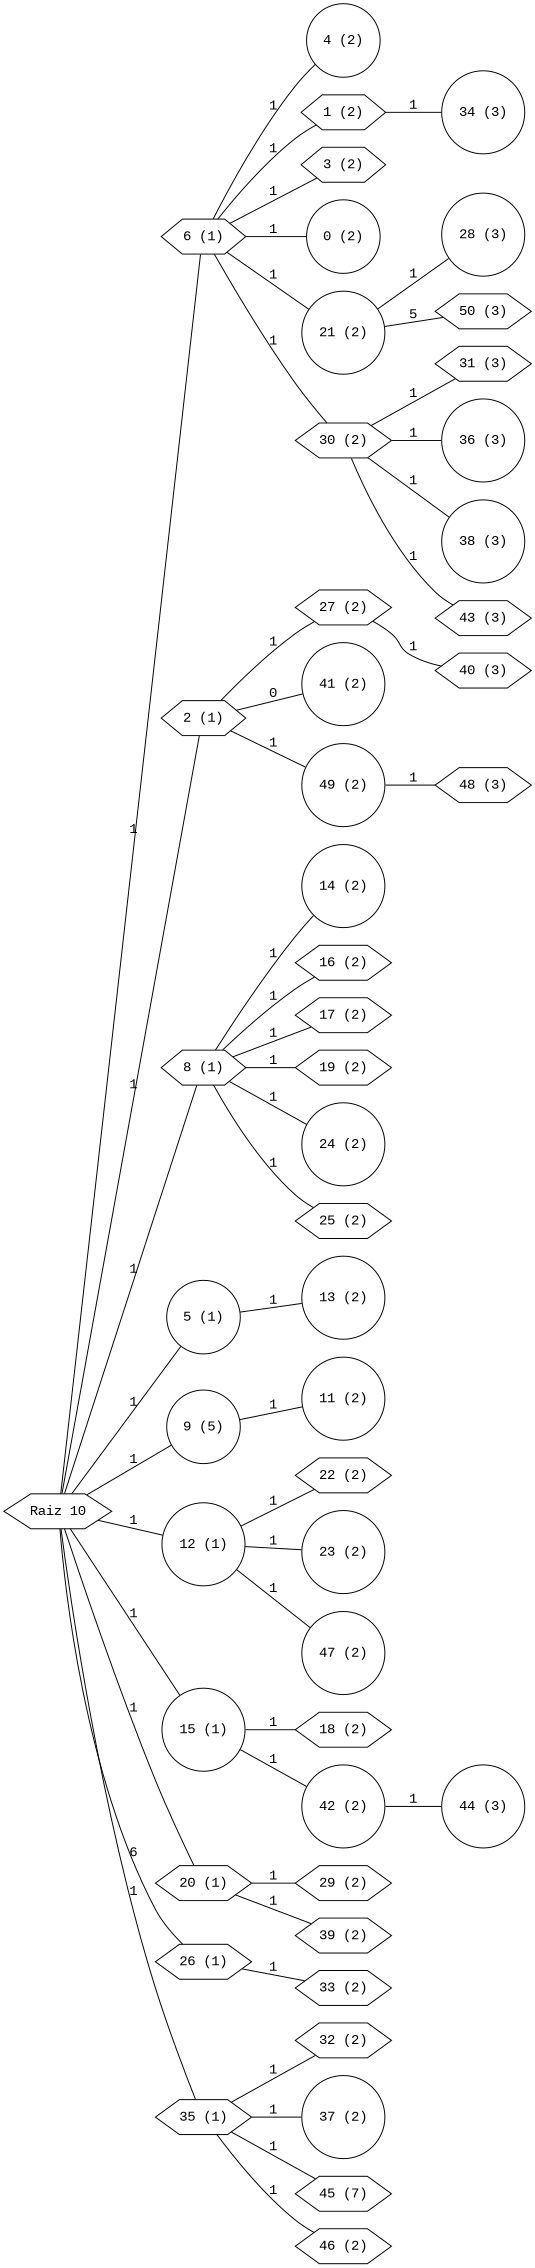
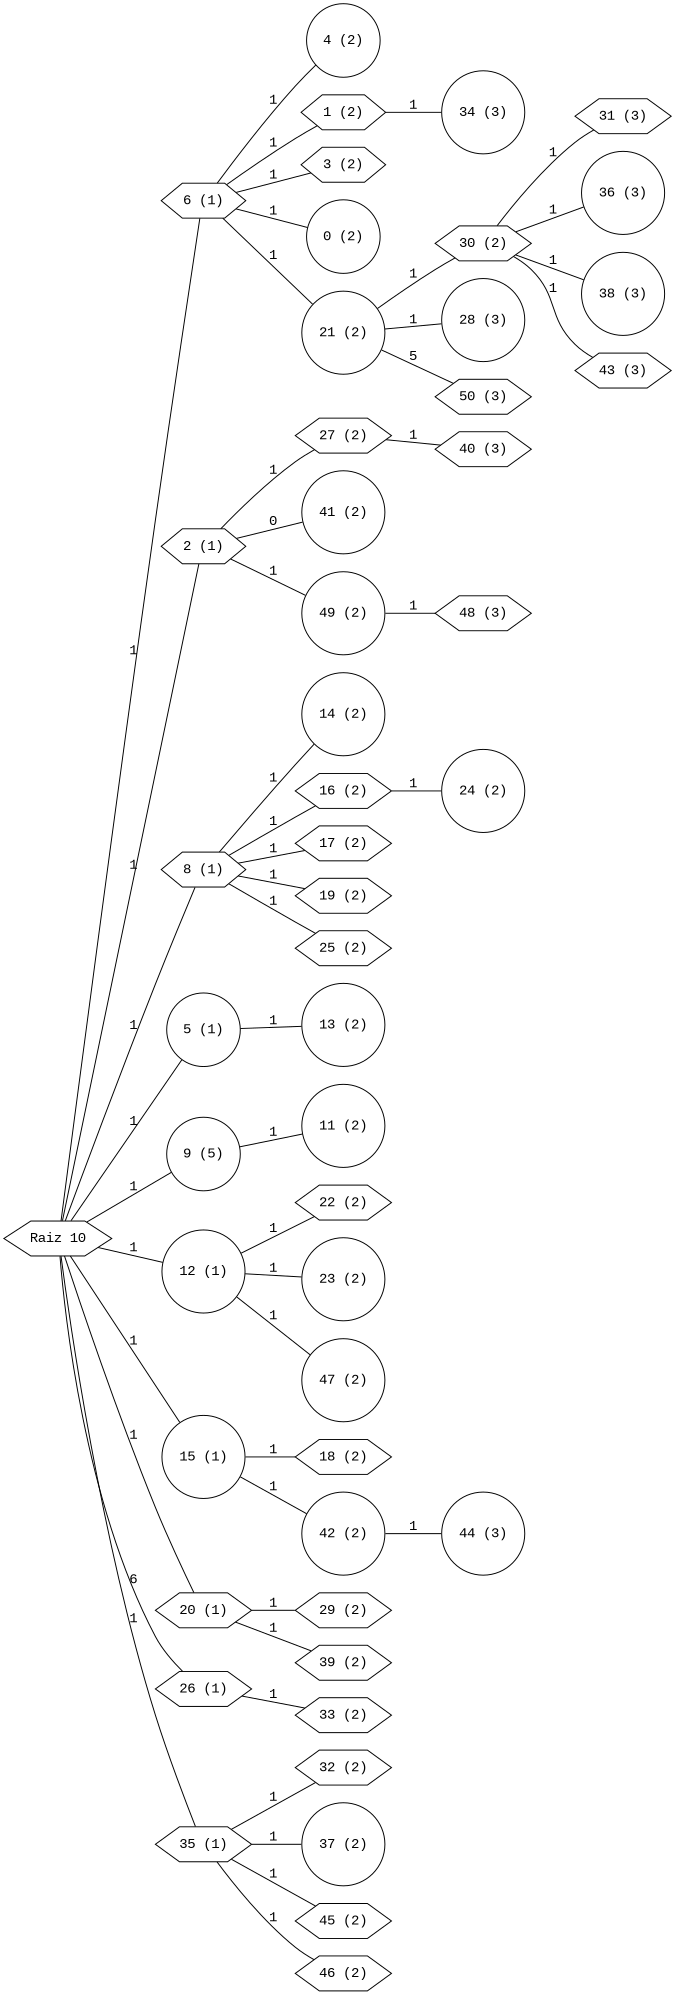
edge "6 (1)" -- "30 (2)": now "21 (2)" -- "30 (2)"
edge "8 (1)" -- "24 (2)": now "16 (2)" -- "24 (2)"
node "45 (7)": label "45 (7)" -> "45 (2)"
